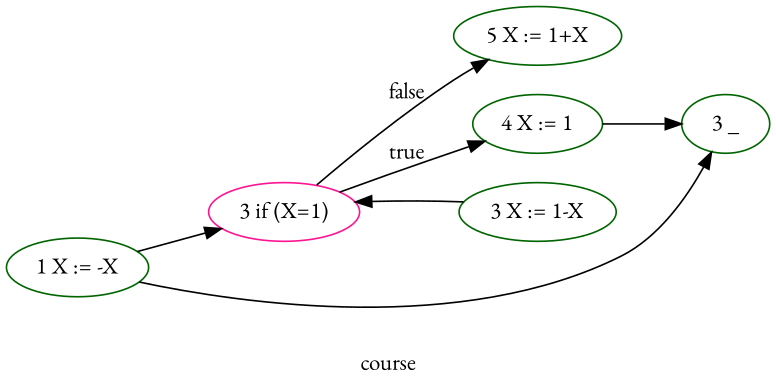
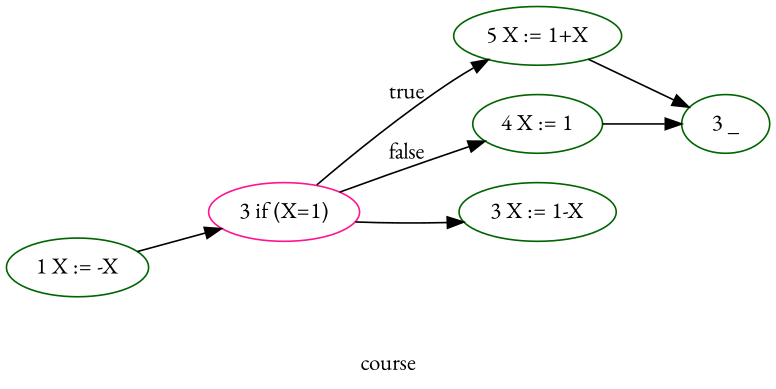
edge "3 if (X=1)" -> "5 X := 1+X": label "false" -> "true"
edge "3 if (X=1)" -> "4 X := 1": label "true" -> "false"
edge "3 X := 1-X" -> "3 if (X=1)": reversed
edge "1 X := -X" -> "3 _": now "5 X := 1+X" -> "3 _"
